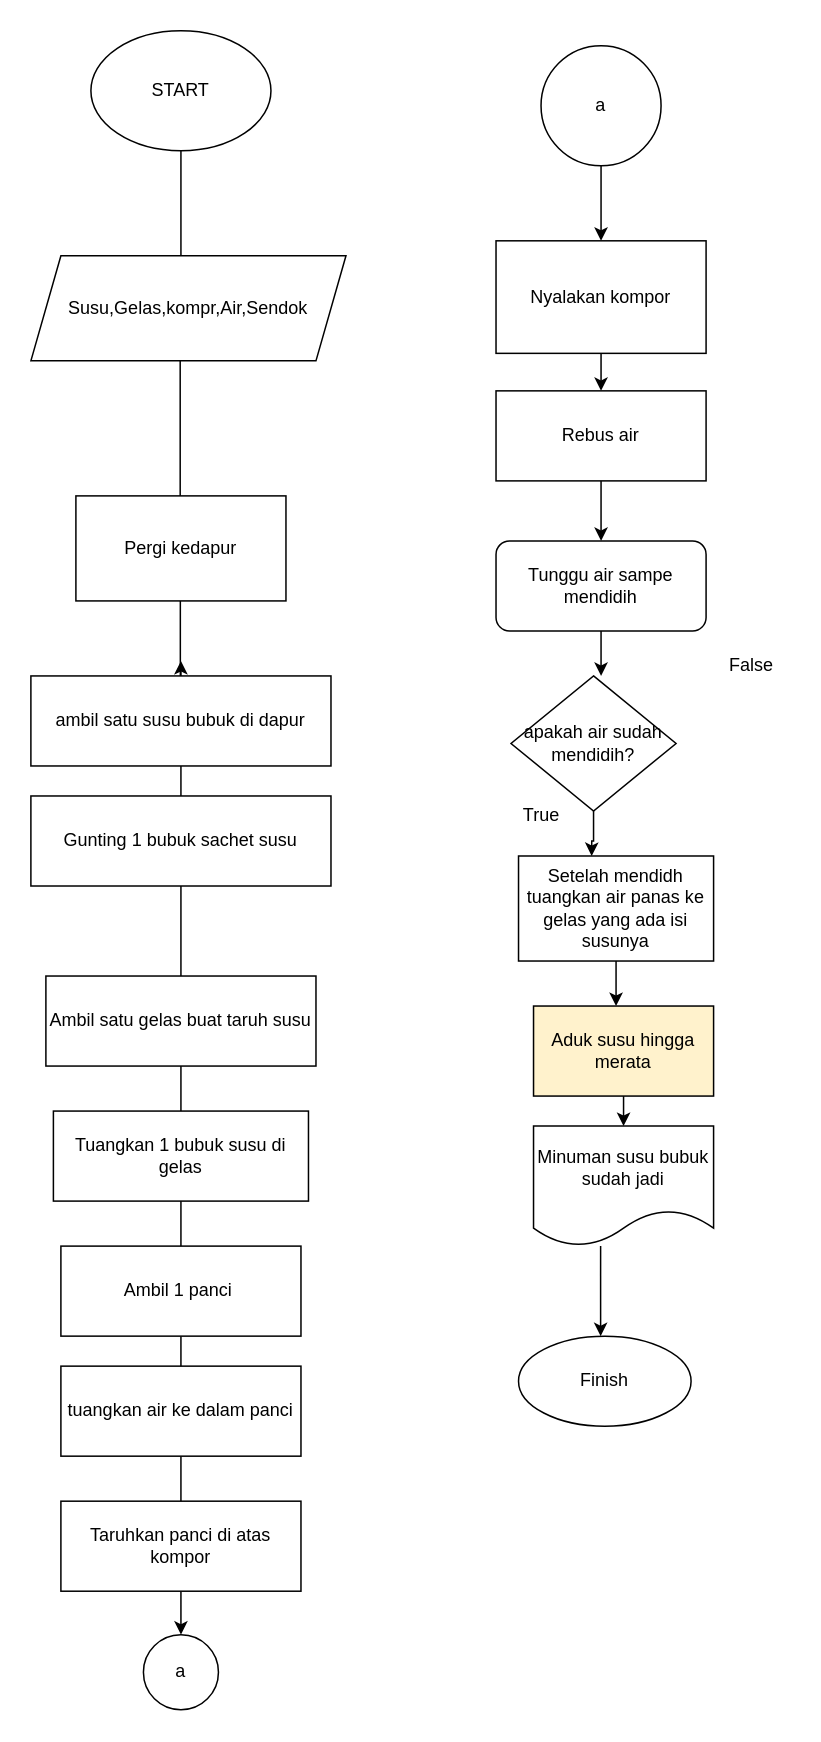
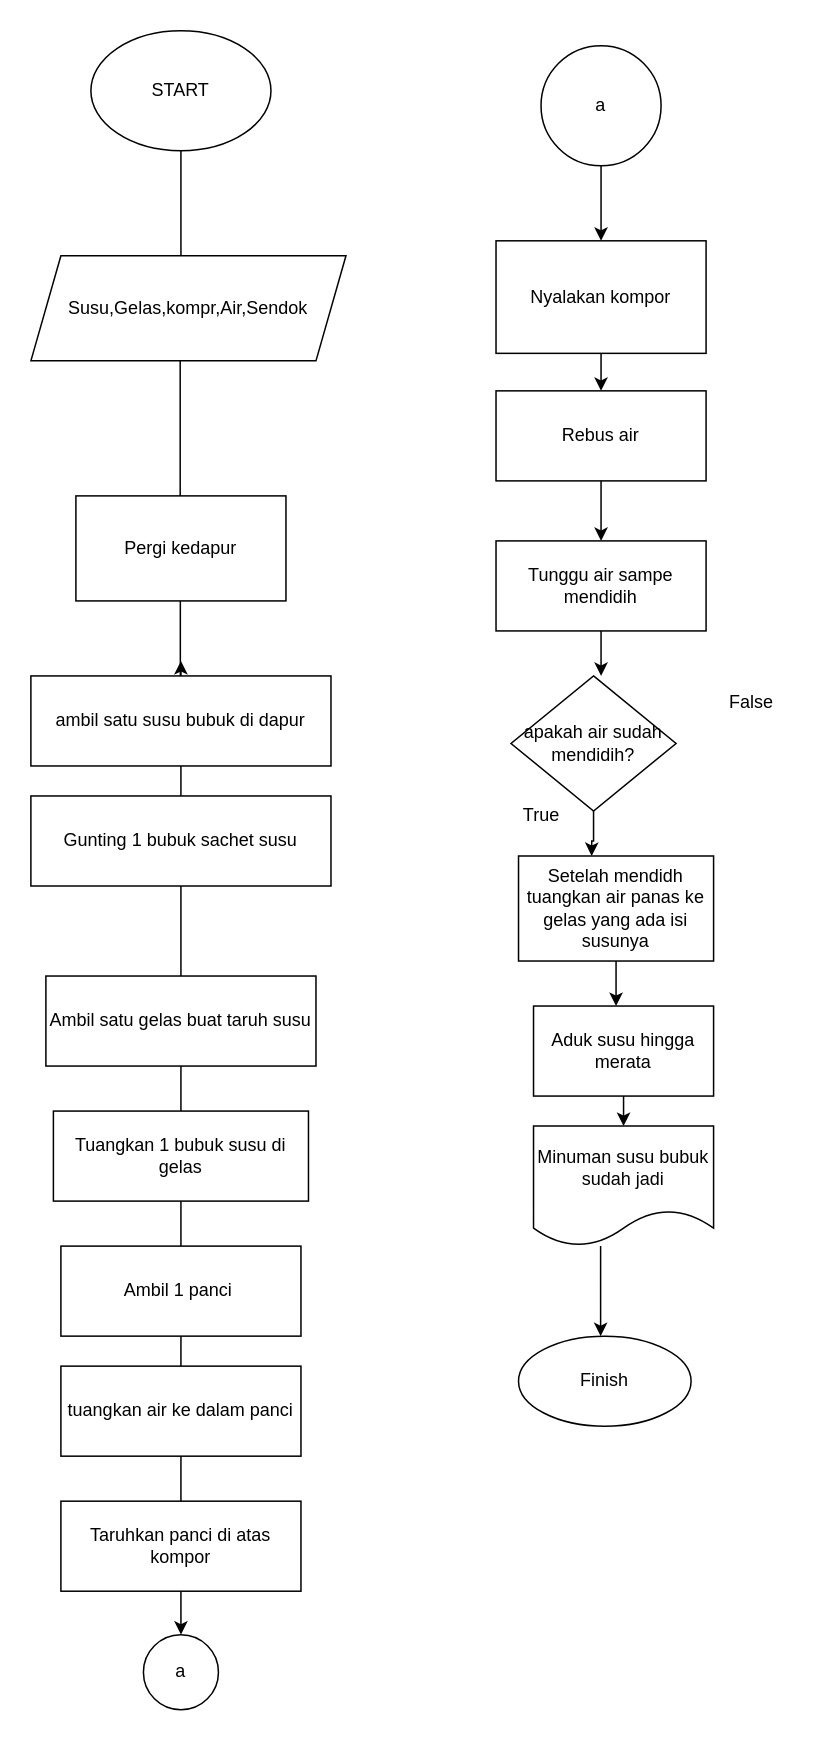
node "Tunggu air sampe mendidih": shape rounded rectangle -> rectangle
node "False": moved (751, 665) -> (751, 703)
node "Aduk susu hingga merata": fillcolor #fff2cc -> #ffffff
